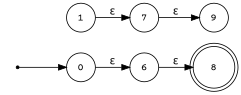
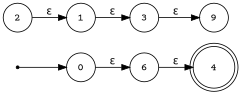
node "2": added
node "7": label "7" -> "3"
node "8": label "8" -> "4"
